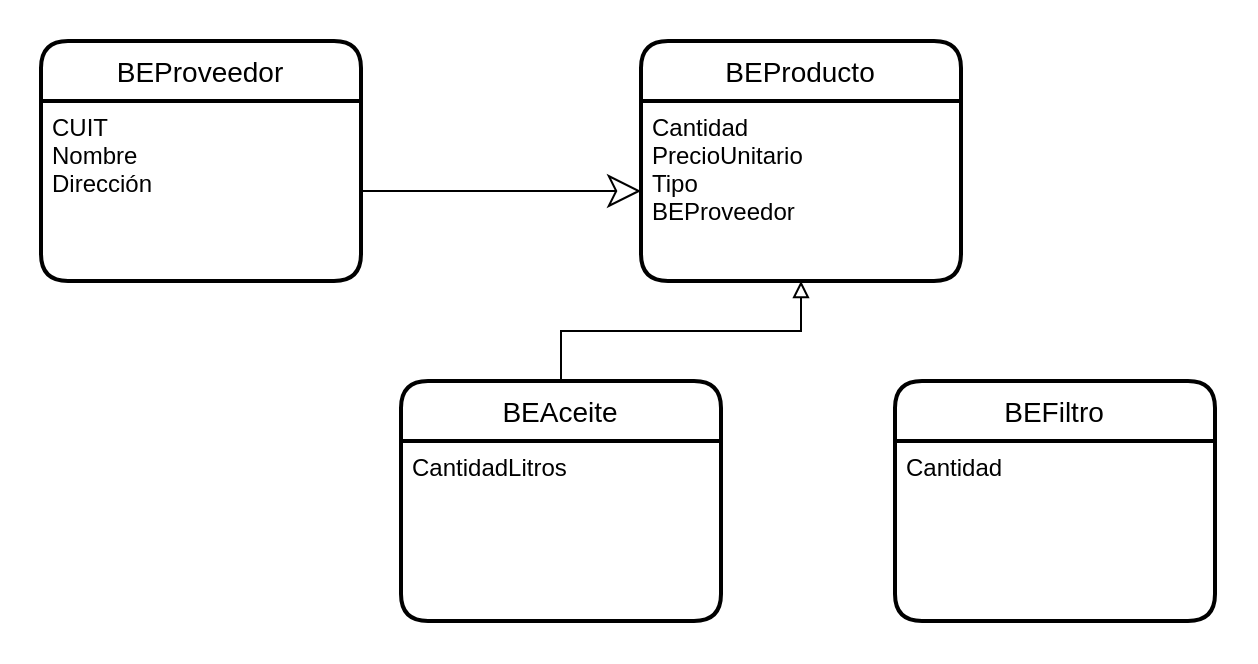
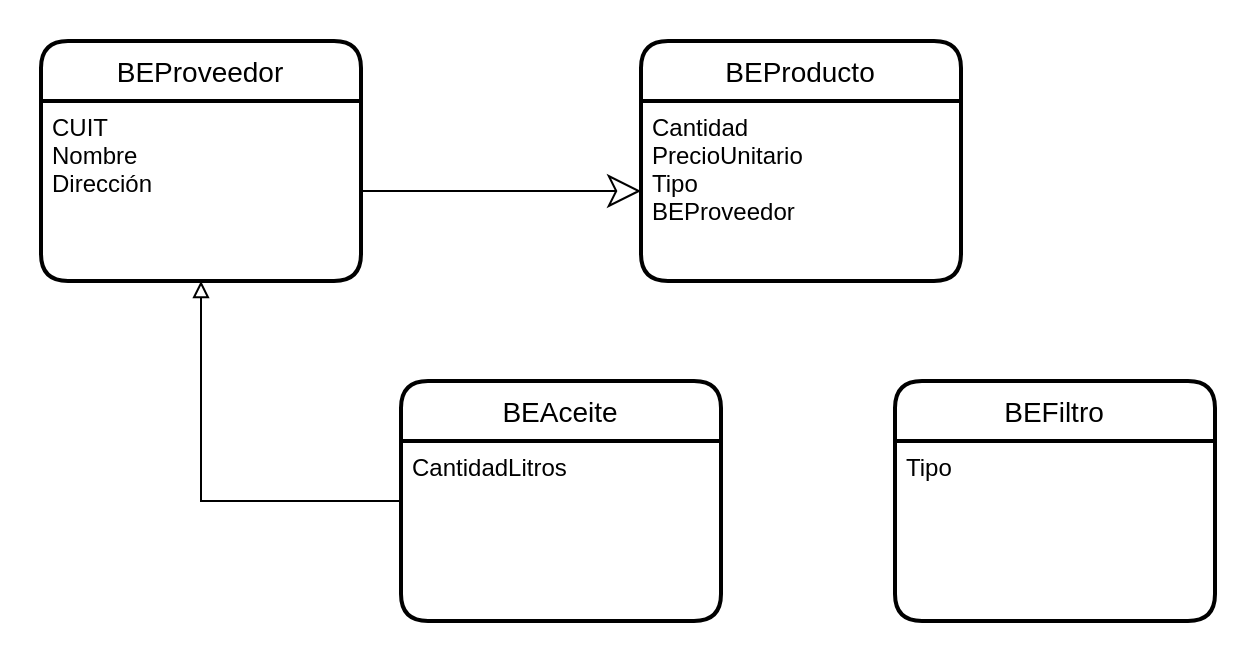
edge "BEAceite" -> "Cantidad PrecioUnitario Tipo BEProveedor": now "BEAceite" -> "CUIT Nombre Dirección"
node "Cantidad": label "Cantidad" -> "Tipo"
